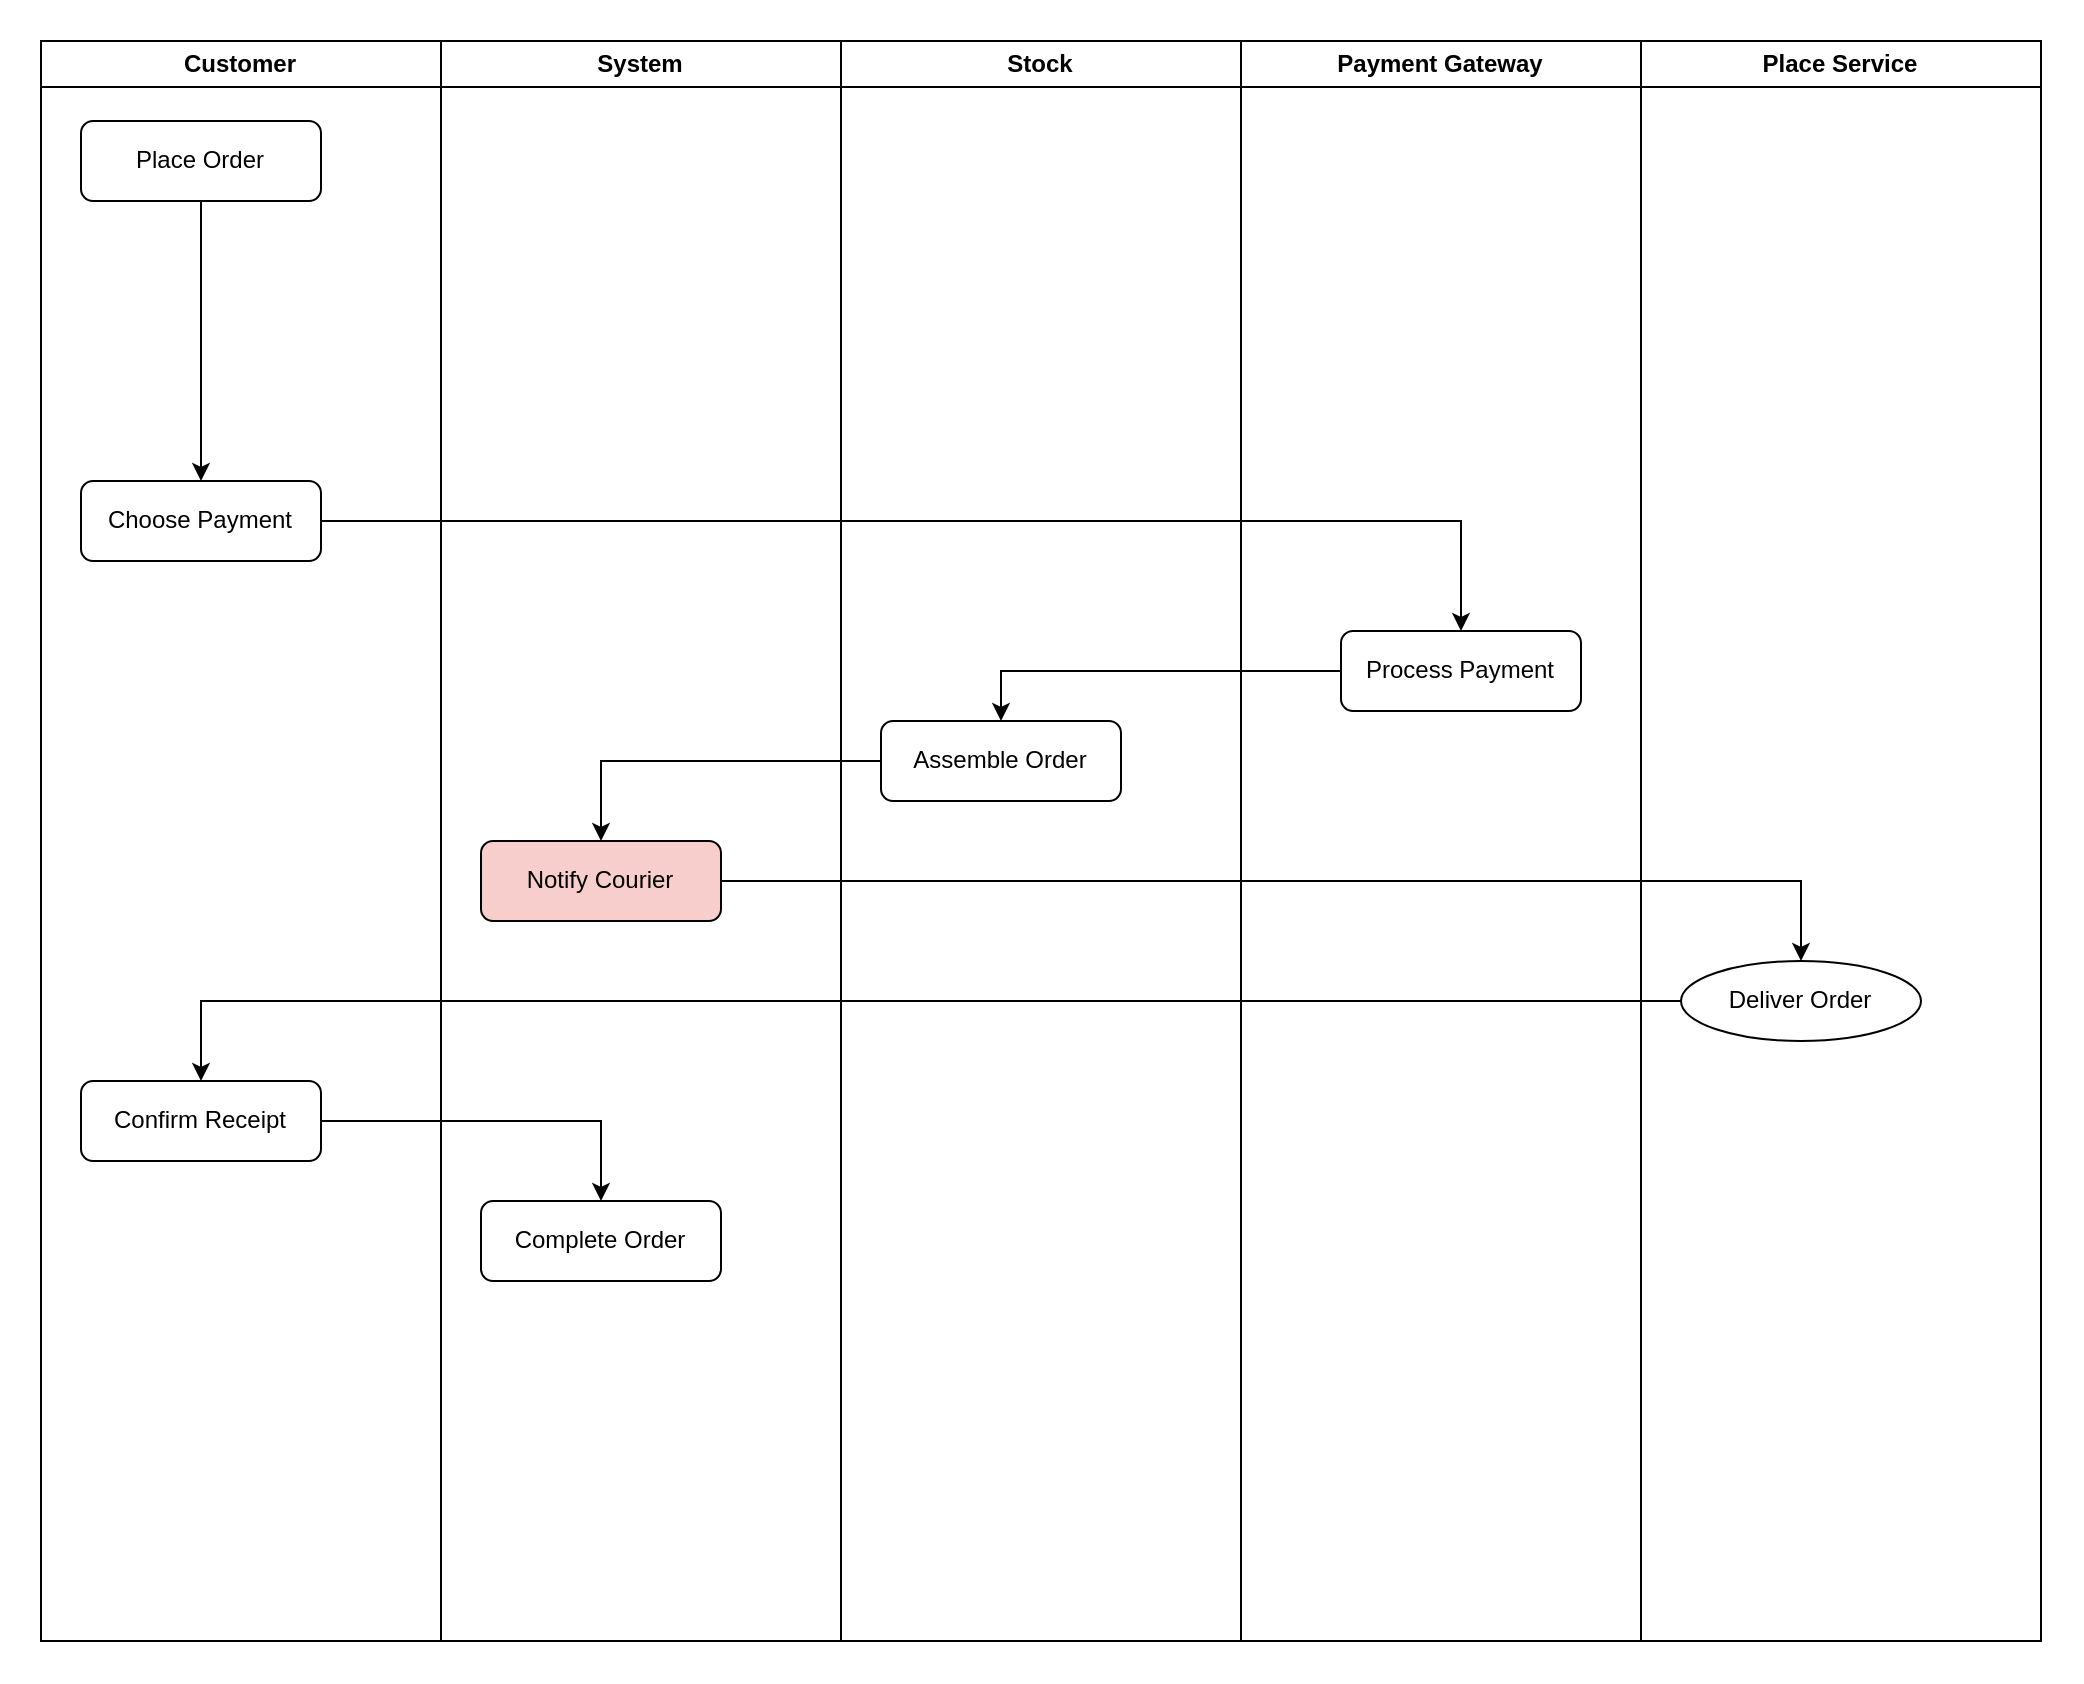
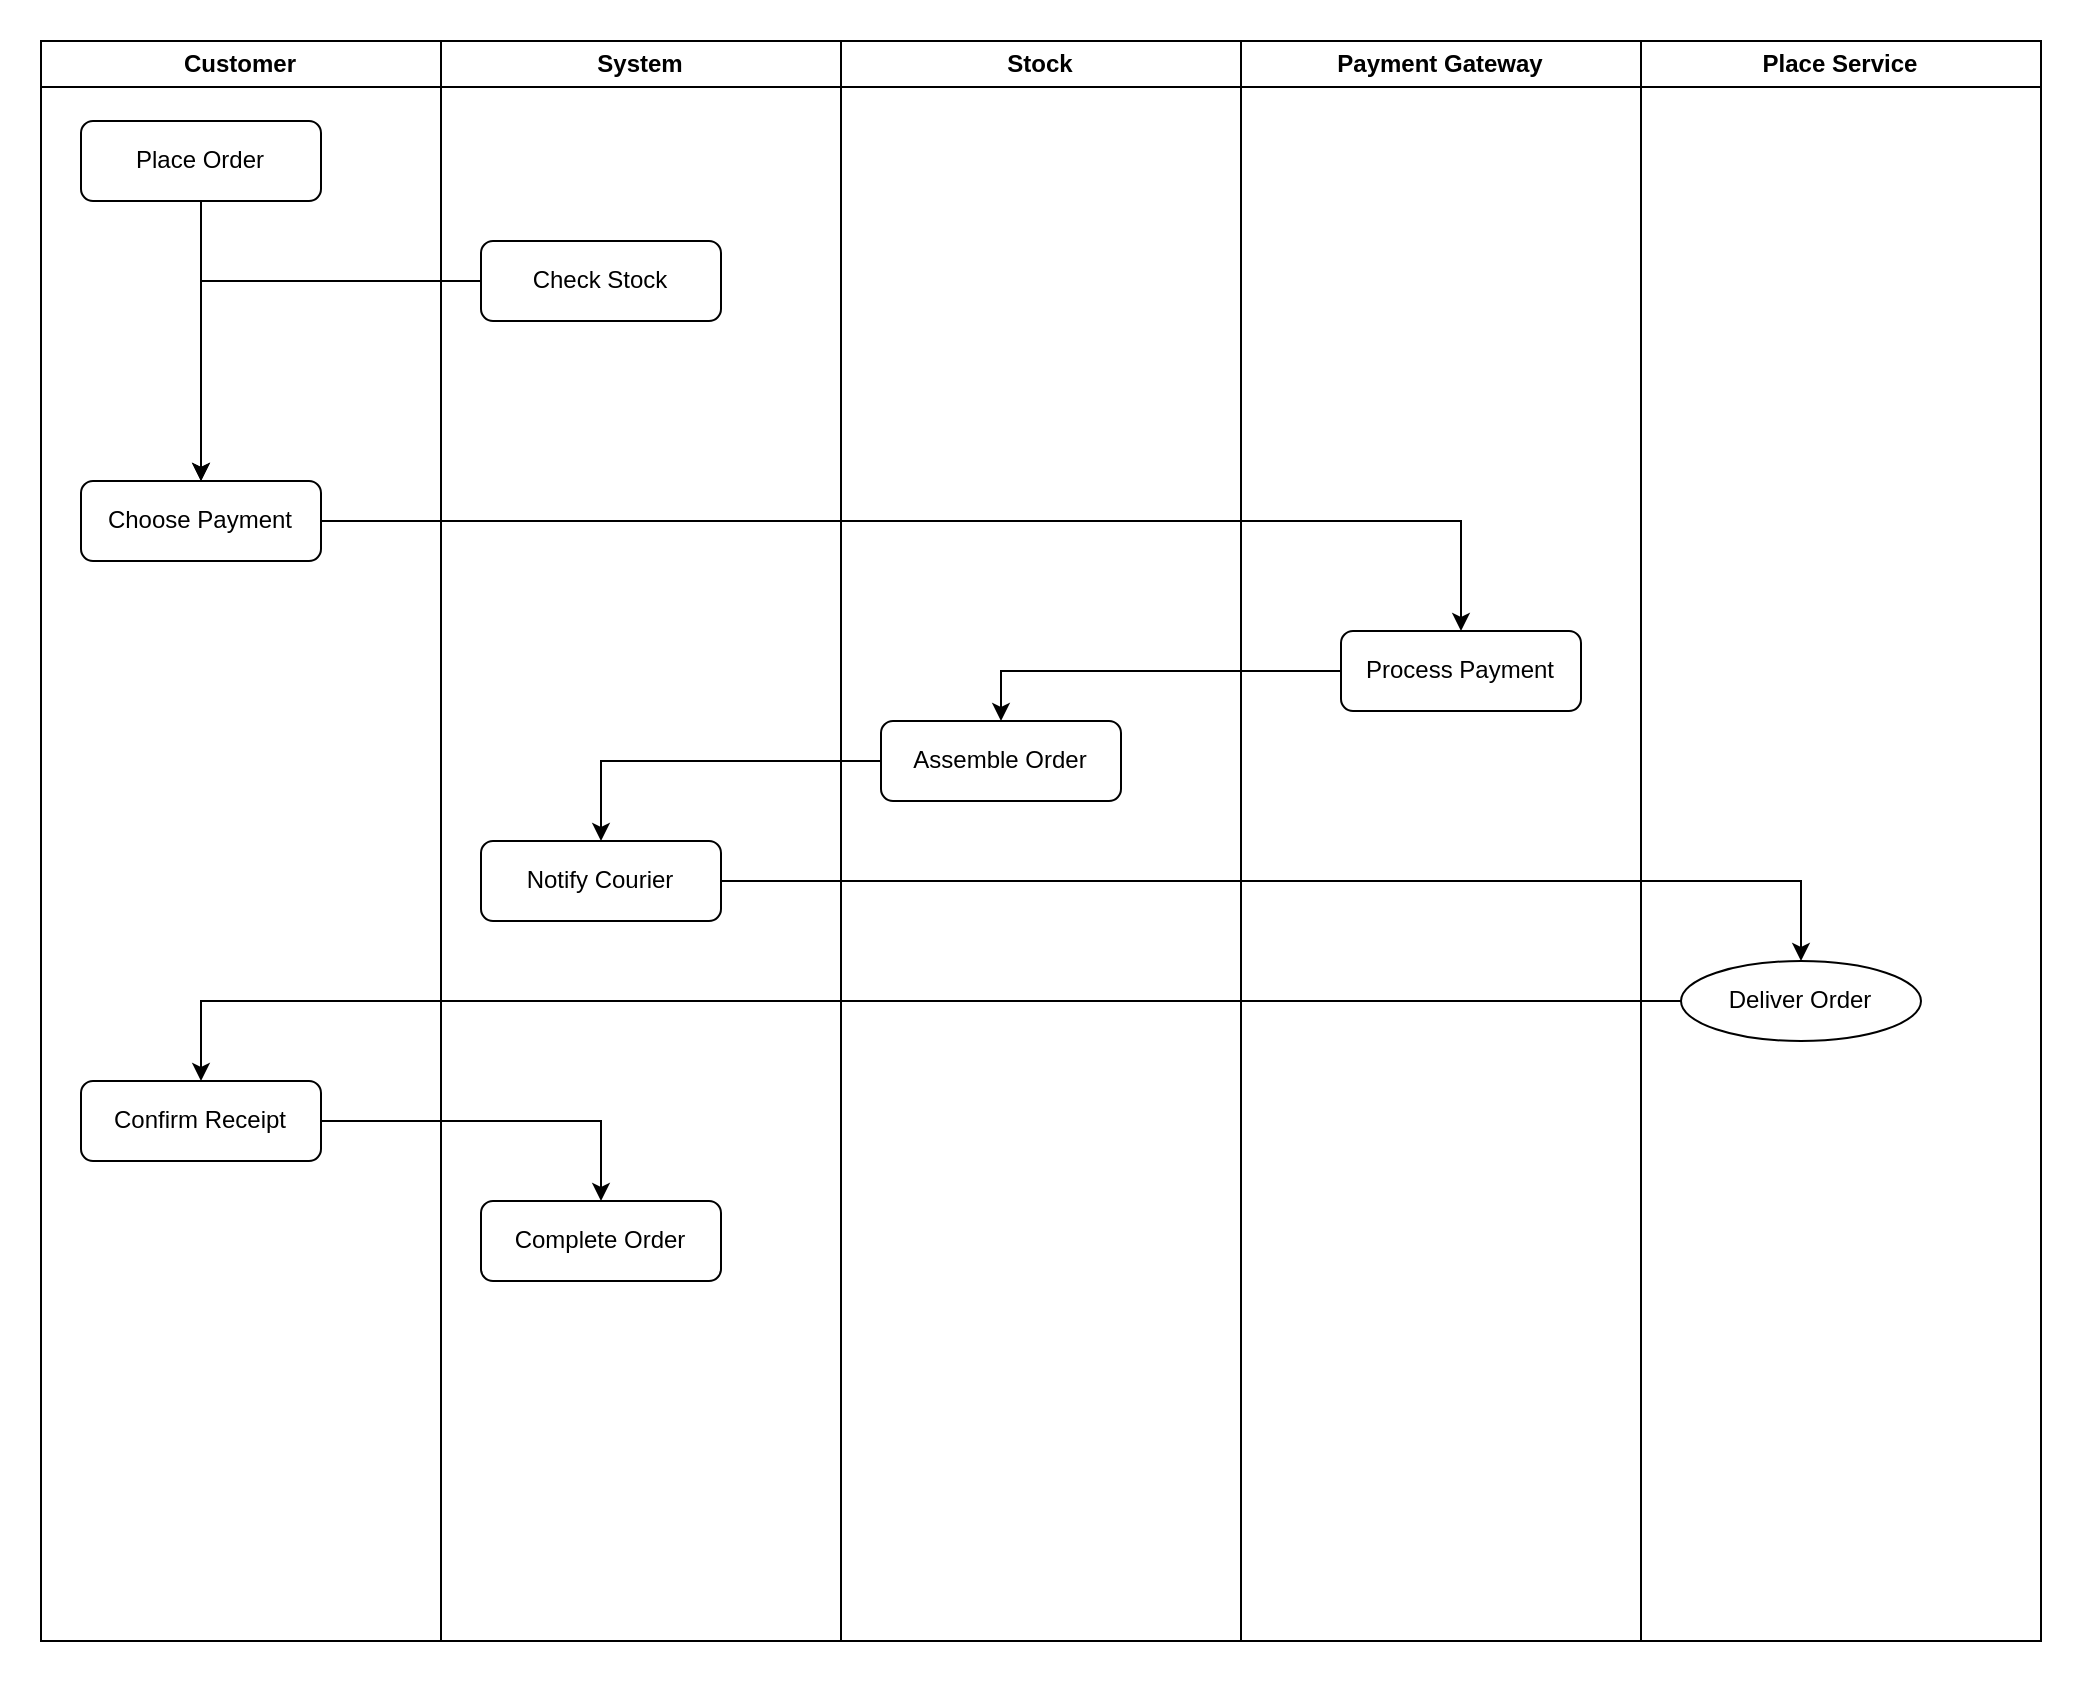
edge "Check Stock" -> "Choose Payment": added
node "Check Stock": added
node "Notify Courier": fillcolor #f8cecc -> #ffffff
